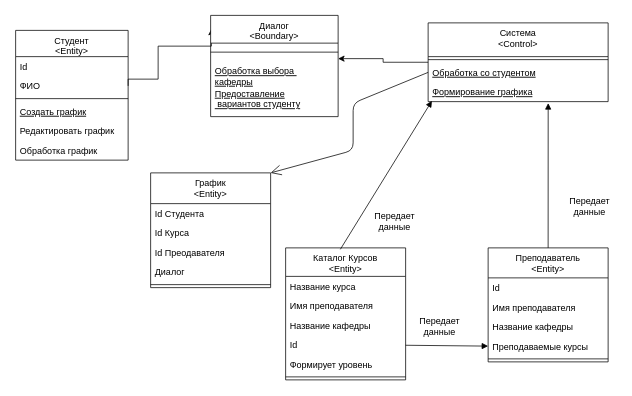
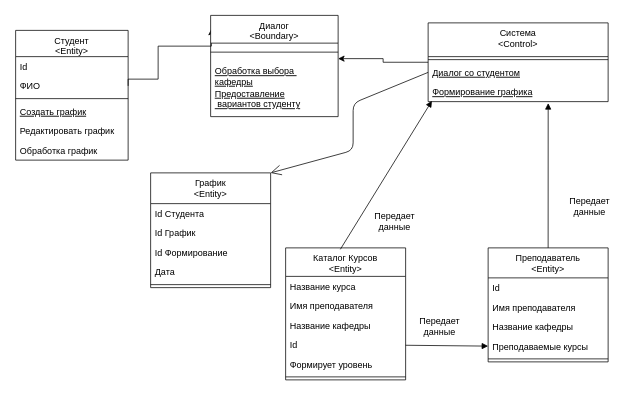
node "Обработка со студентом": label "Обработка со студентом" -> "Диалог со студентом"
node "Id Курса": label "Id Курса" -> "Id График"
node "Id Преодавателя": label "Id Преодавателя" -> "Id Формирование"
node "Диалог": label "Диалог" -> "Дата"
